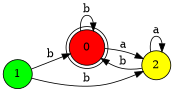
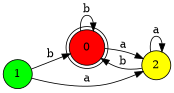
edge "1" -> "2": label "b" -> "a"
